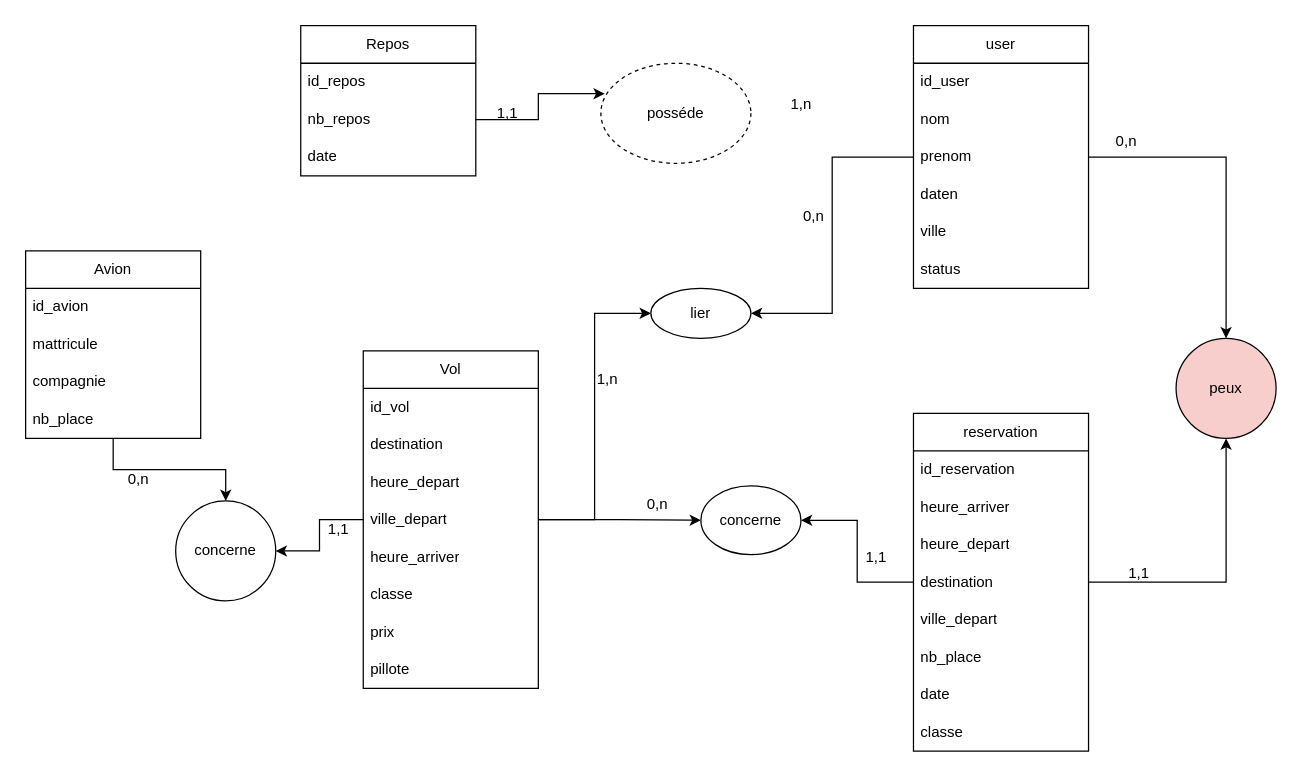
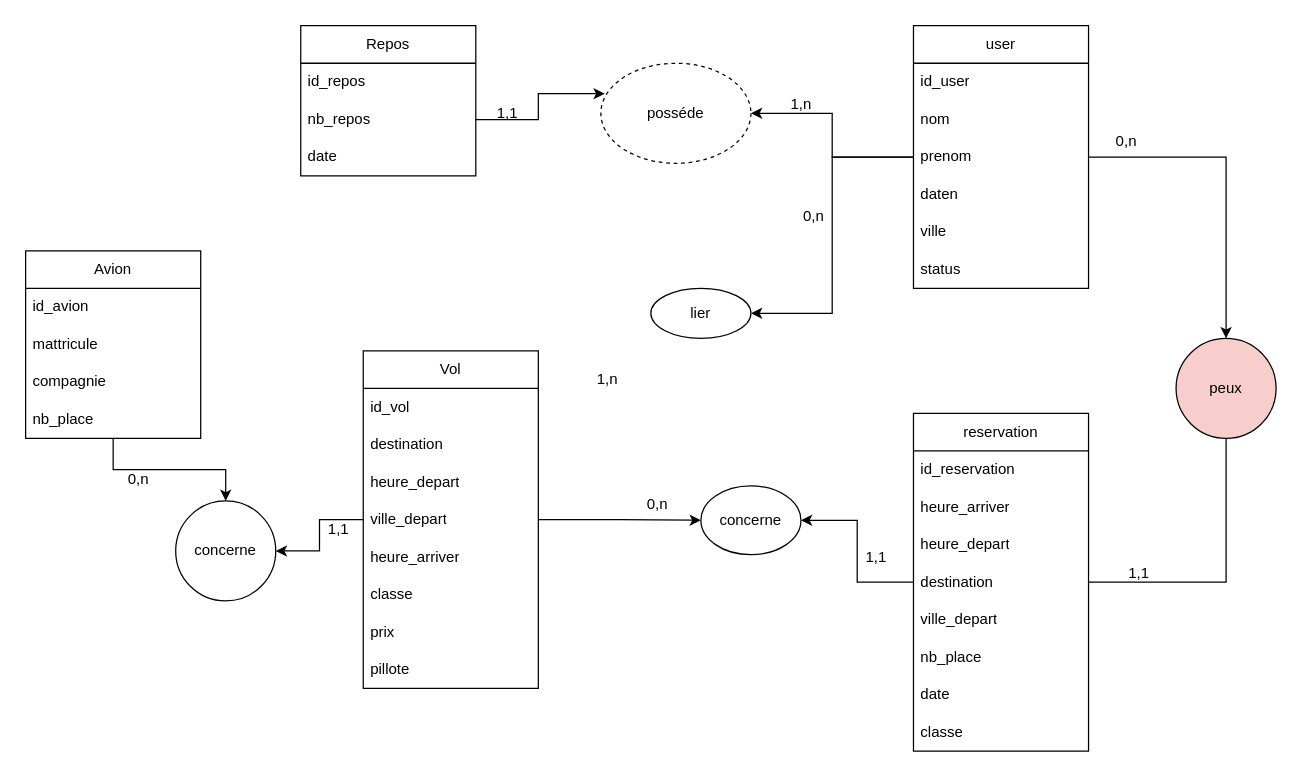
edge "user" -> "posséde": added
edge "Vol" -> "lier": removed
edge "reservation" -> "peux": arrowhead classic -> none
